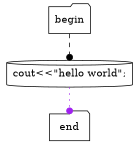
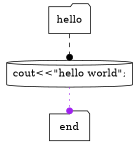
node "begin": label "begin" -> "hello"
